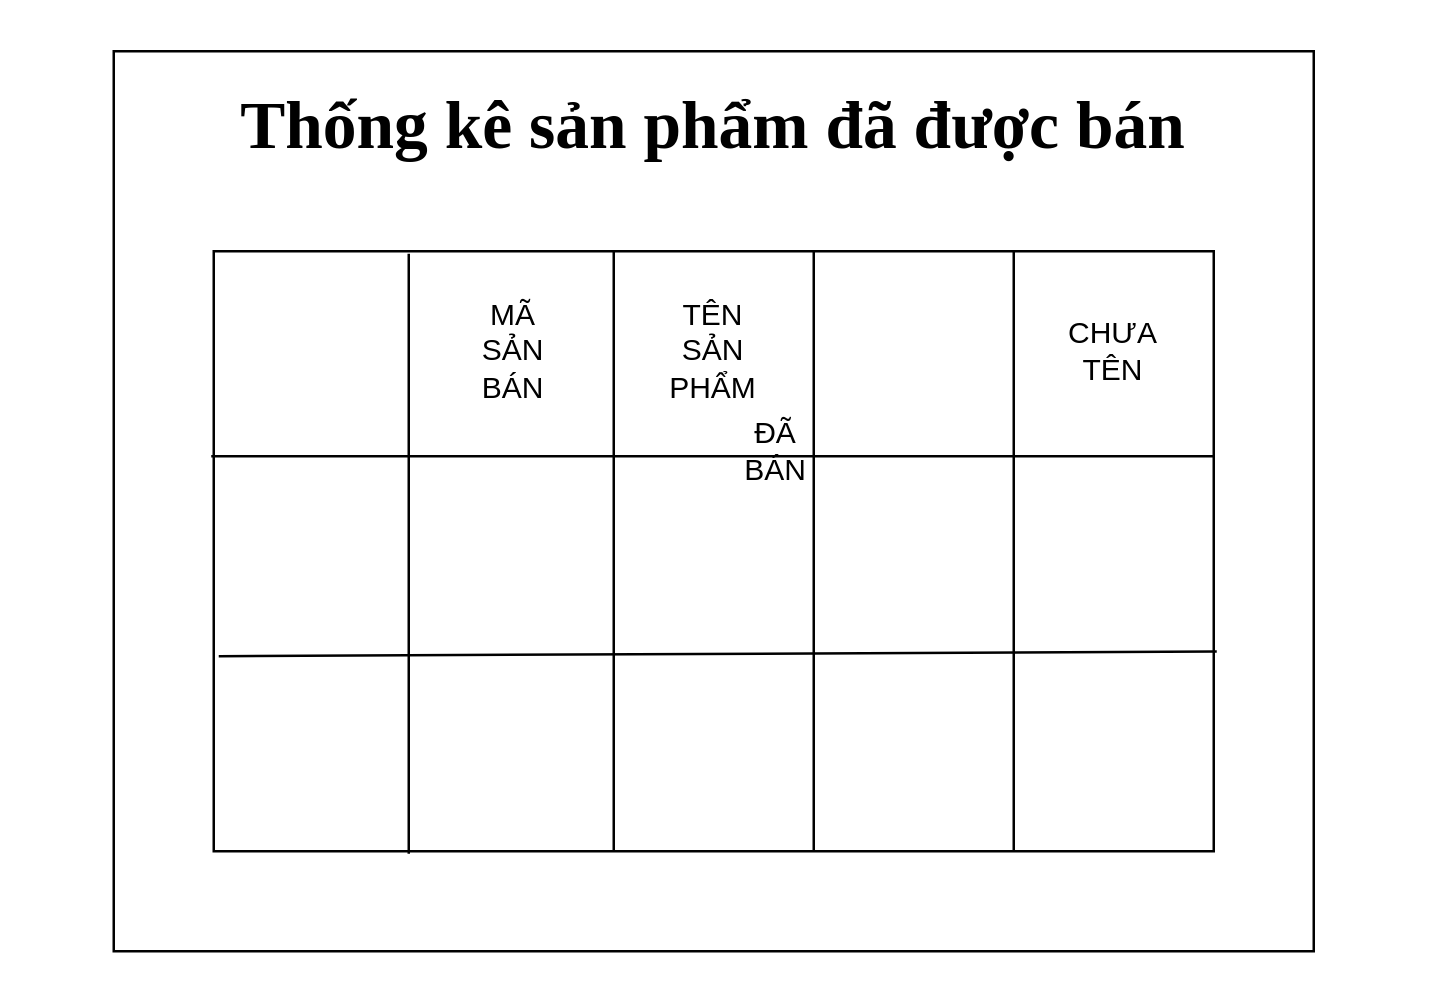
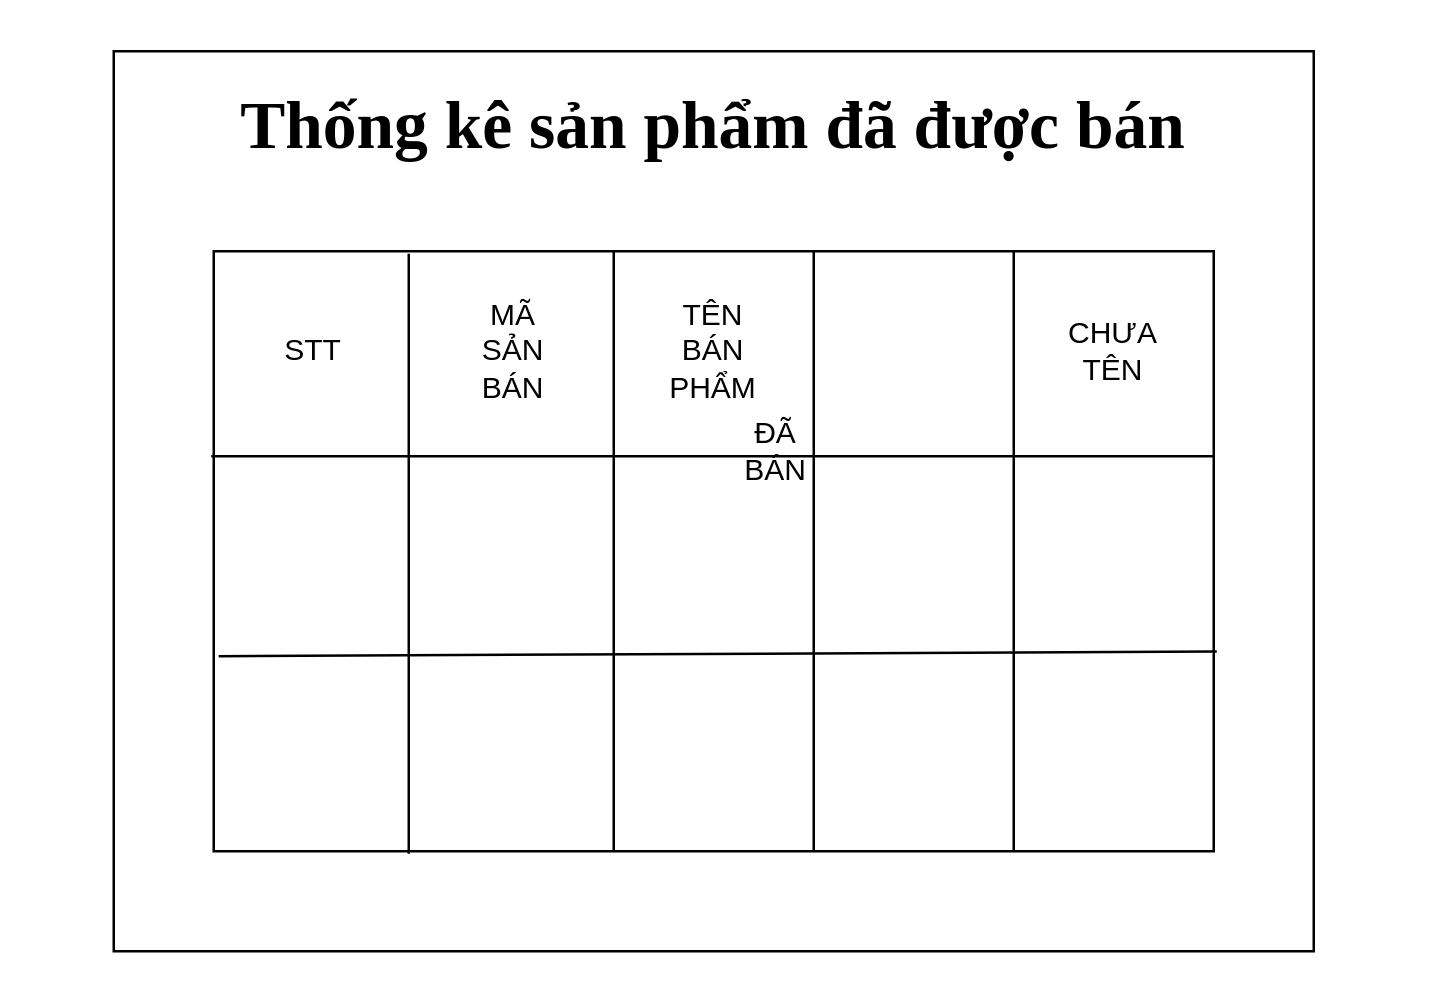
node "STT": added
node "TÊN SẢN PHẨM": label "TÊN SẢN PHẨM" -> "TÊN BÁN PHẨM"
